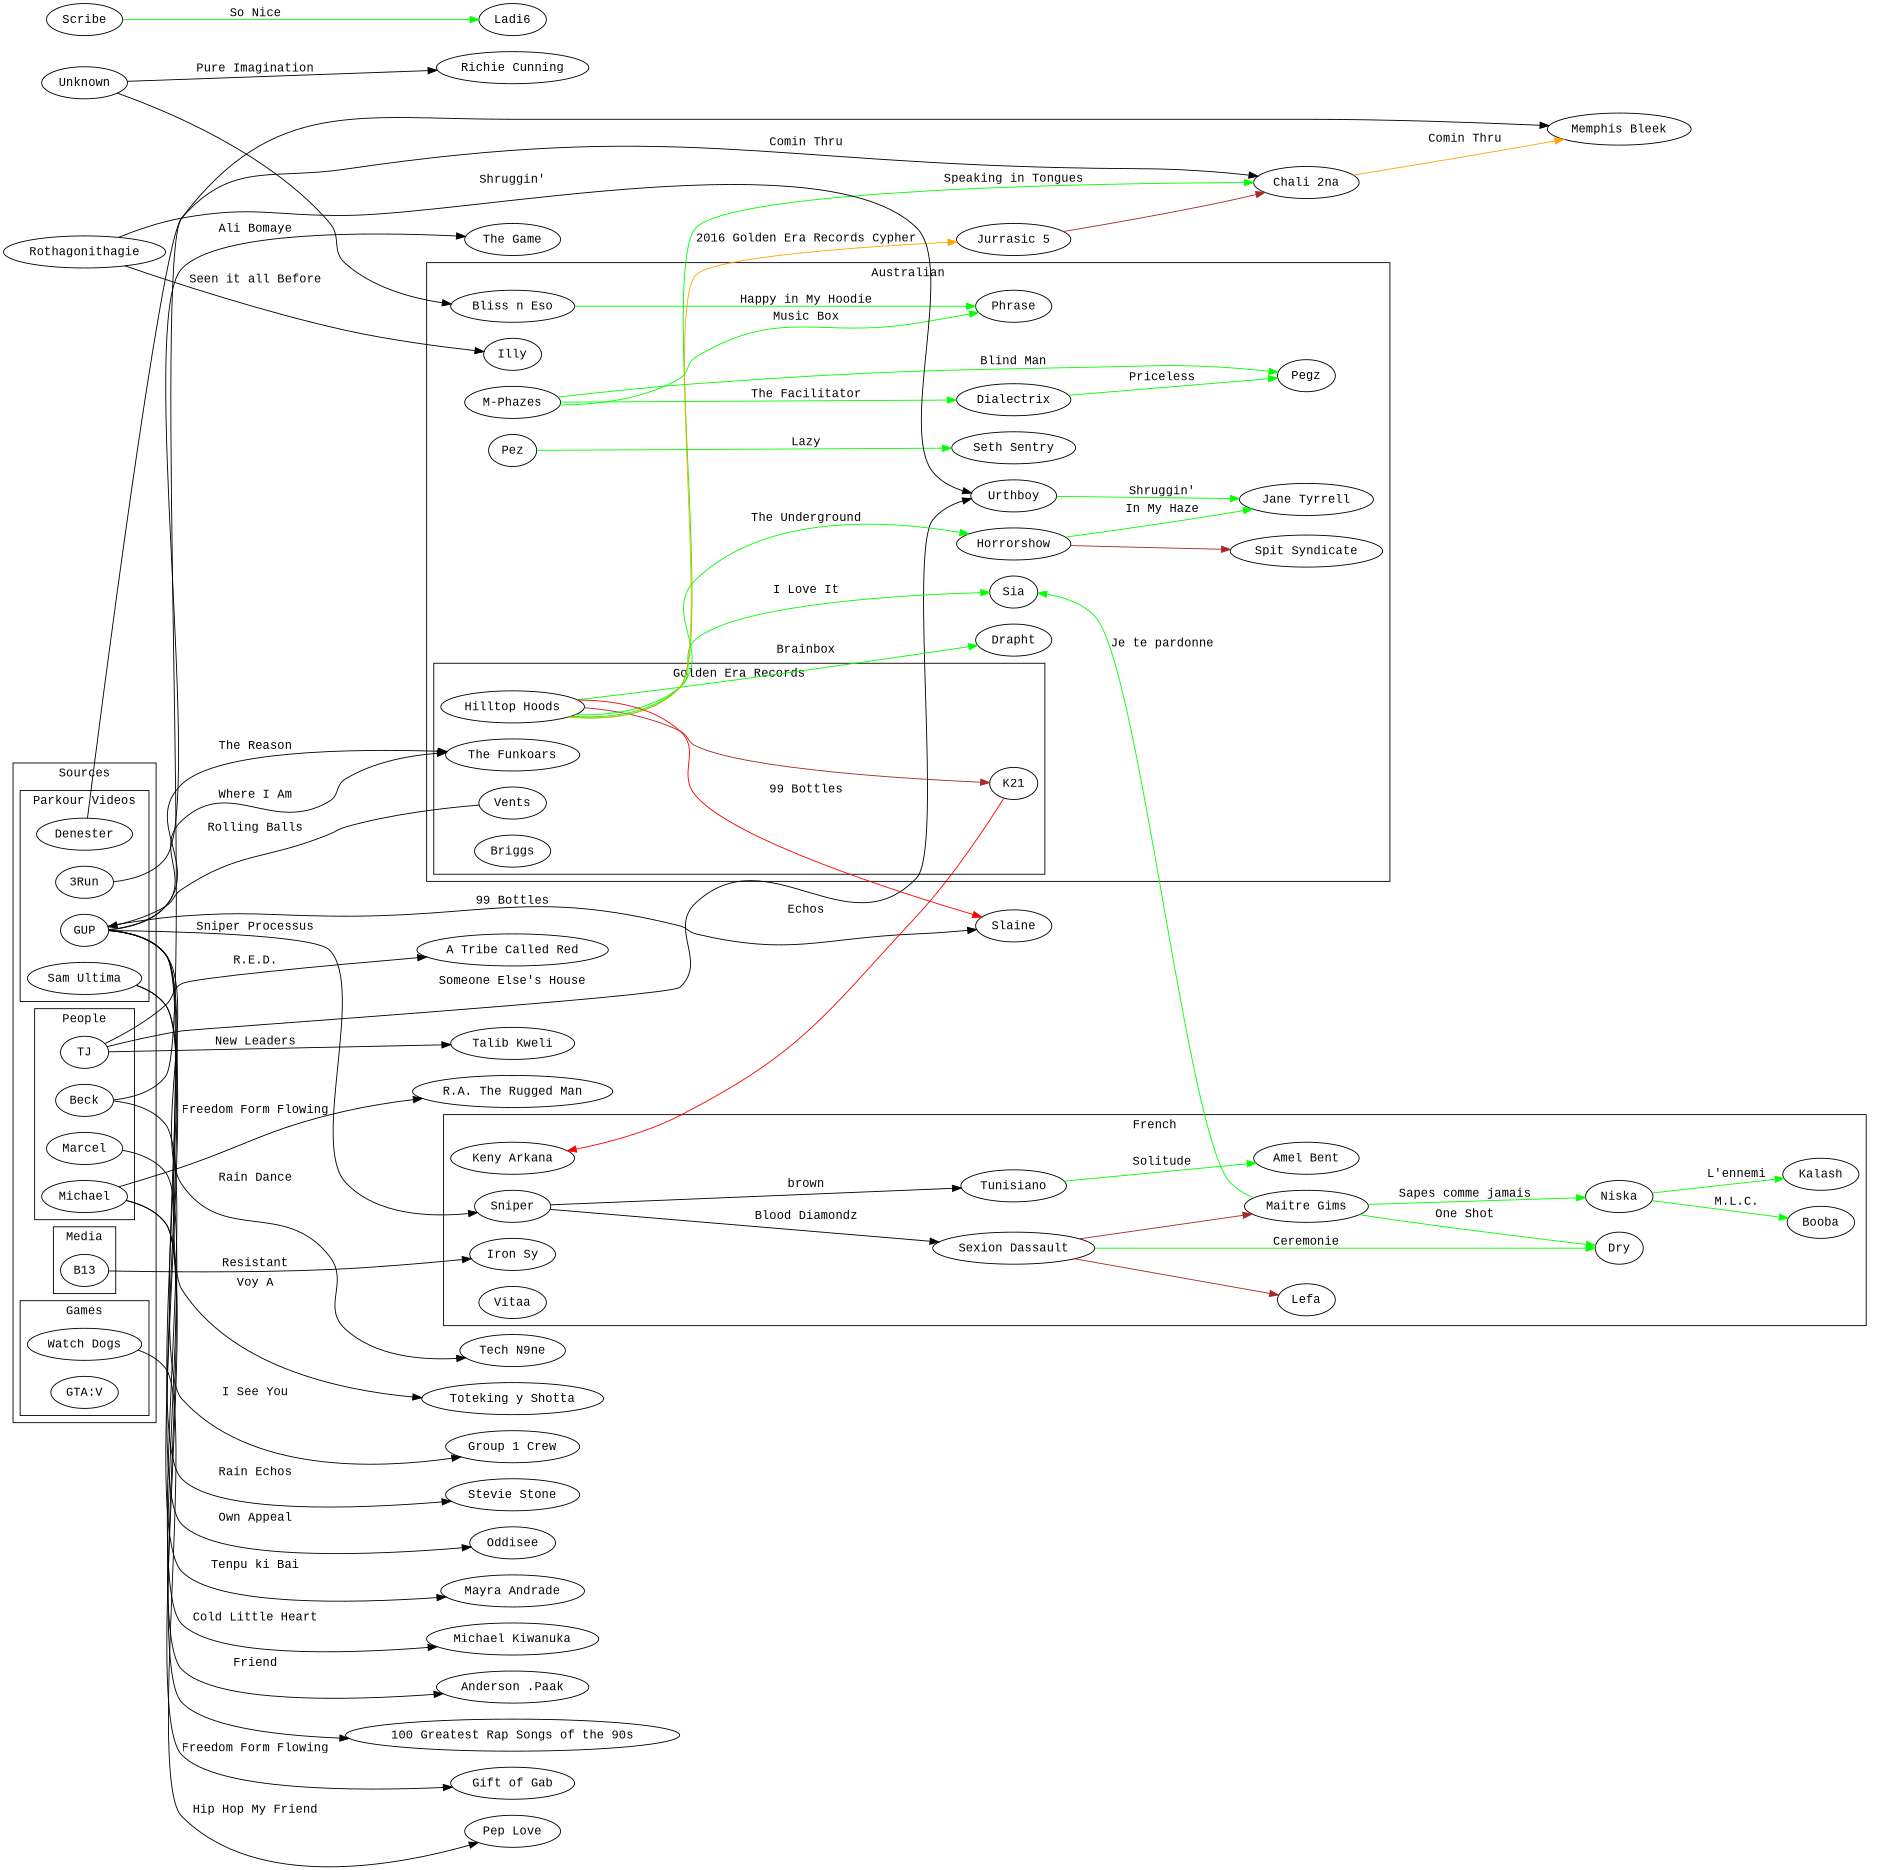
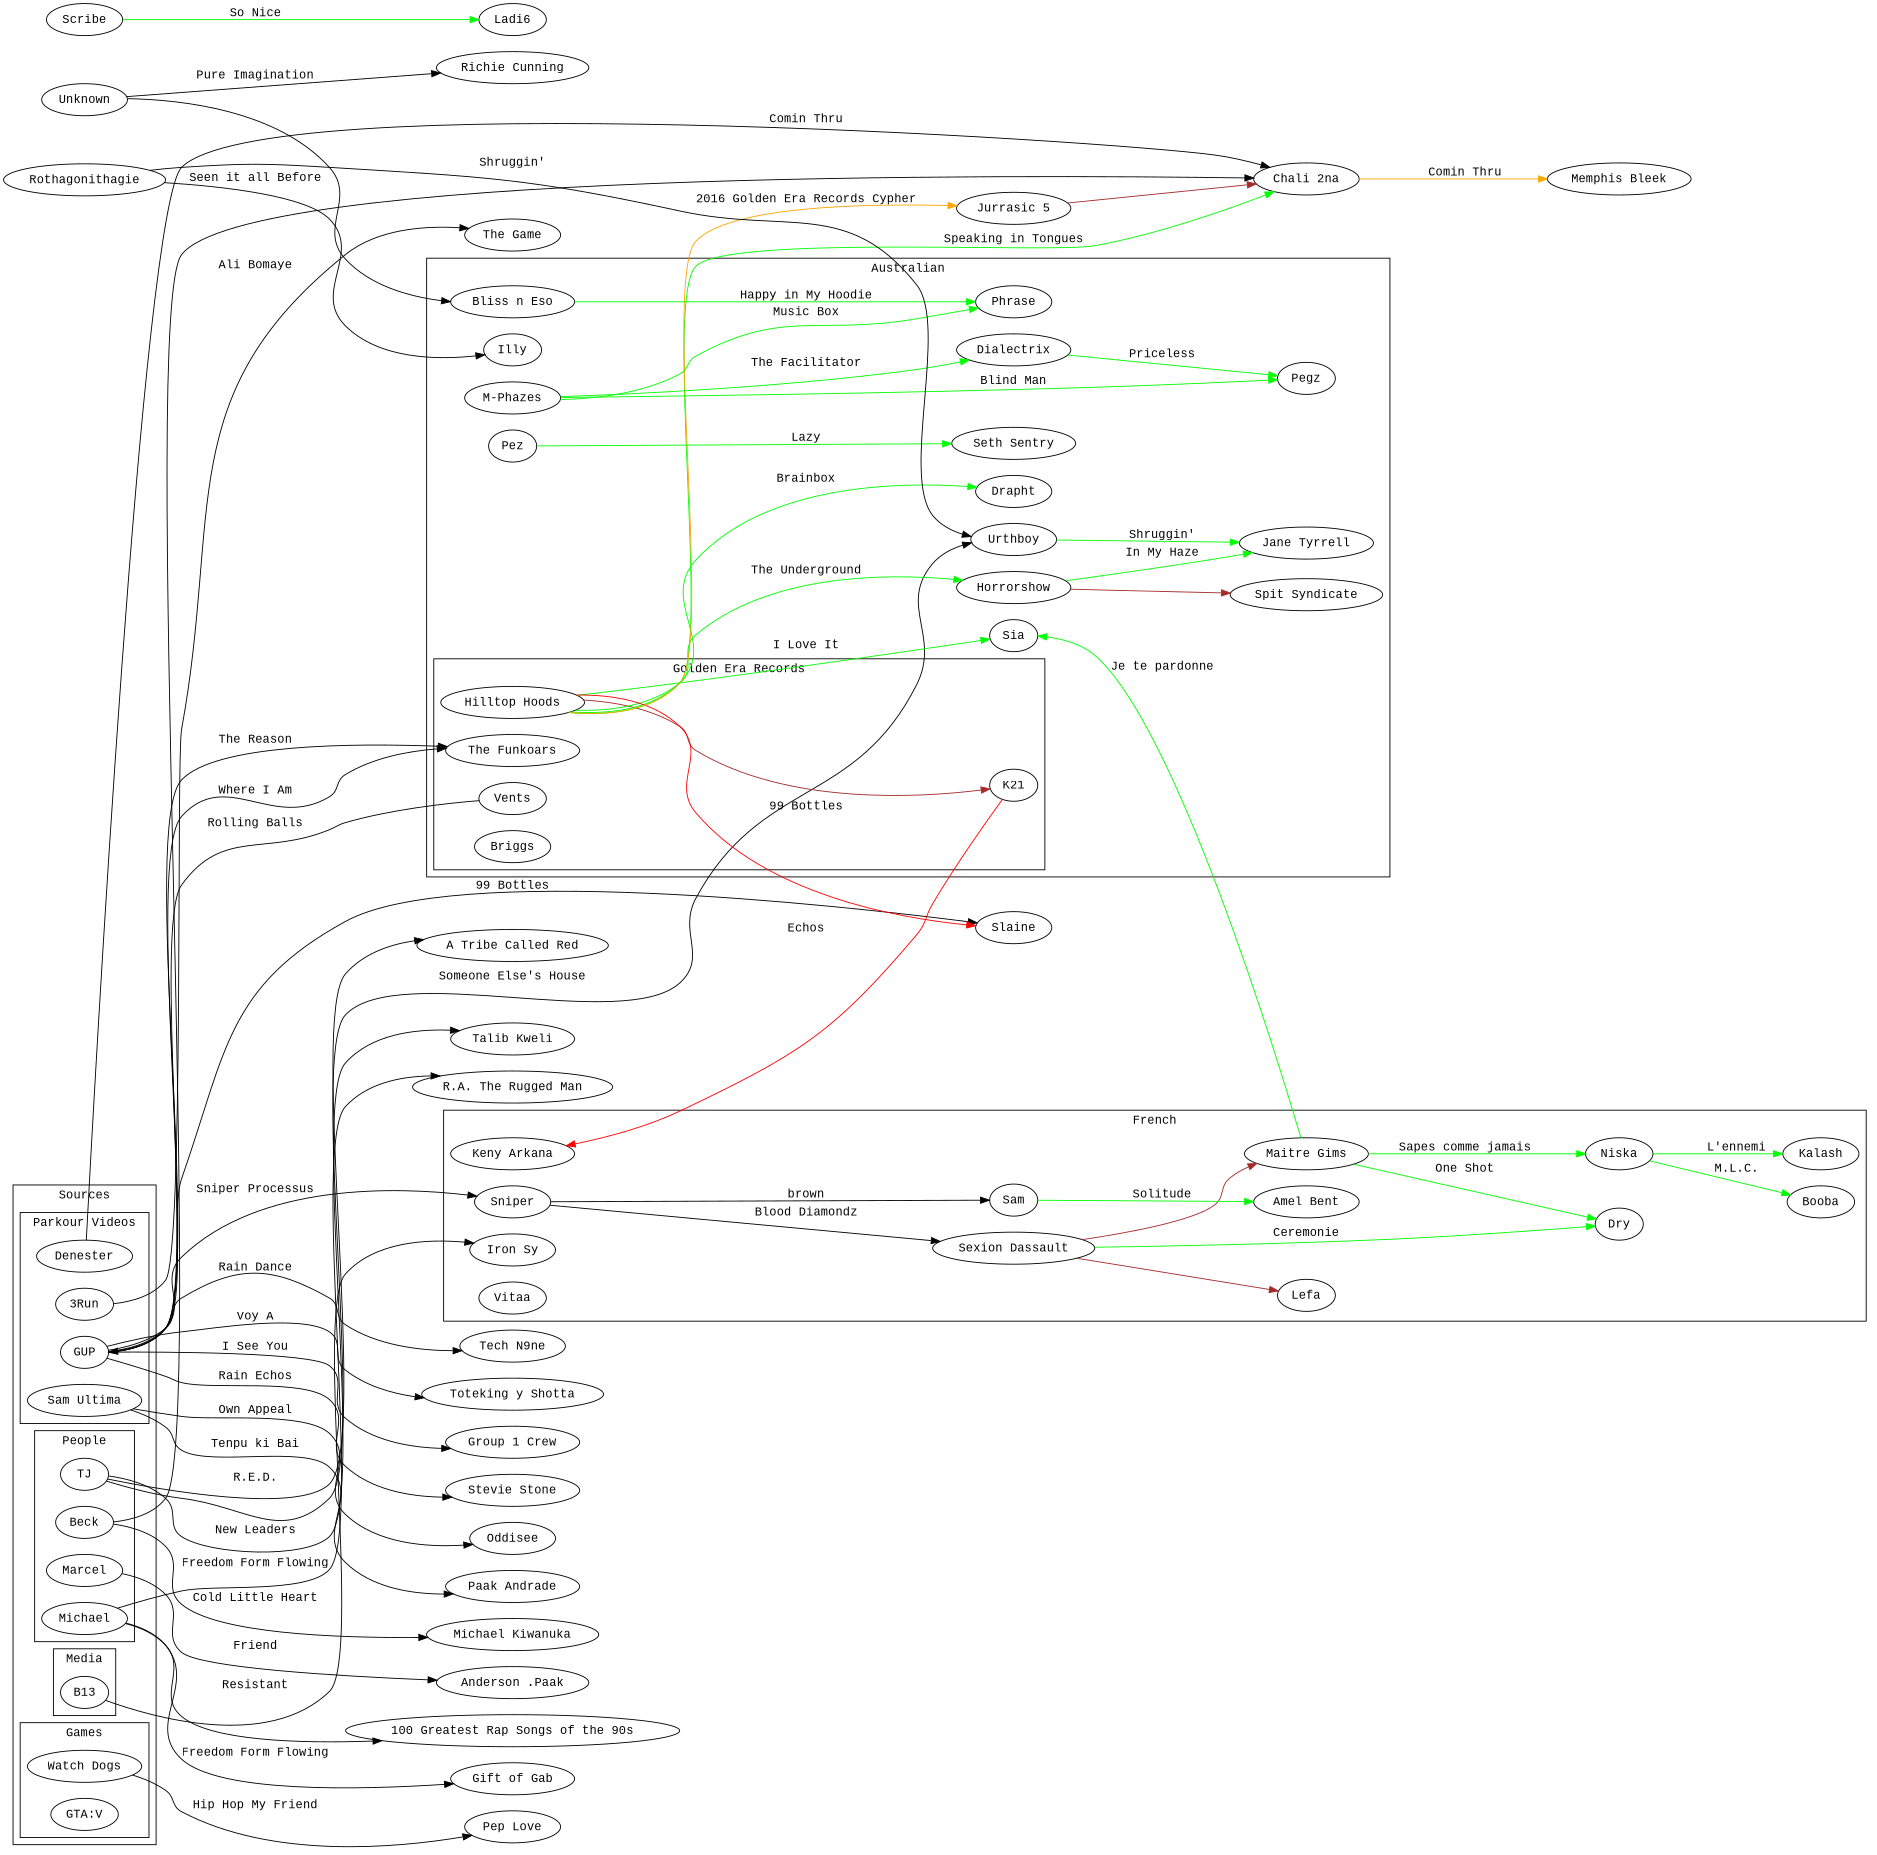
edge "Beck" -> "Memphis Bleek": now "Beck" -> "Chali 2na"
node "Tunisiano": label "Tunisiano" -> "Sam"
node "Mayra Andrade": label "Mayra Andrade" -> "Paak Andrade"
